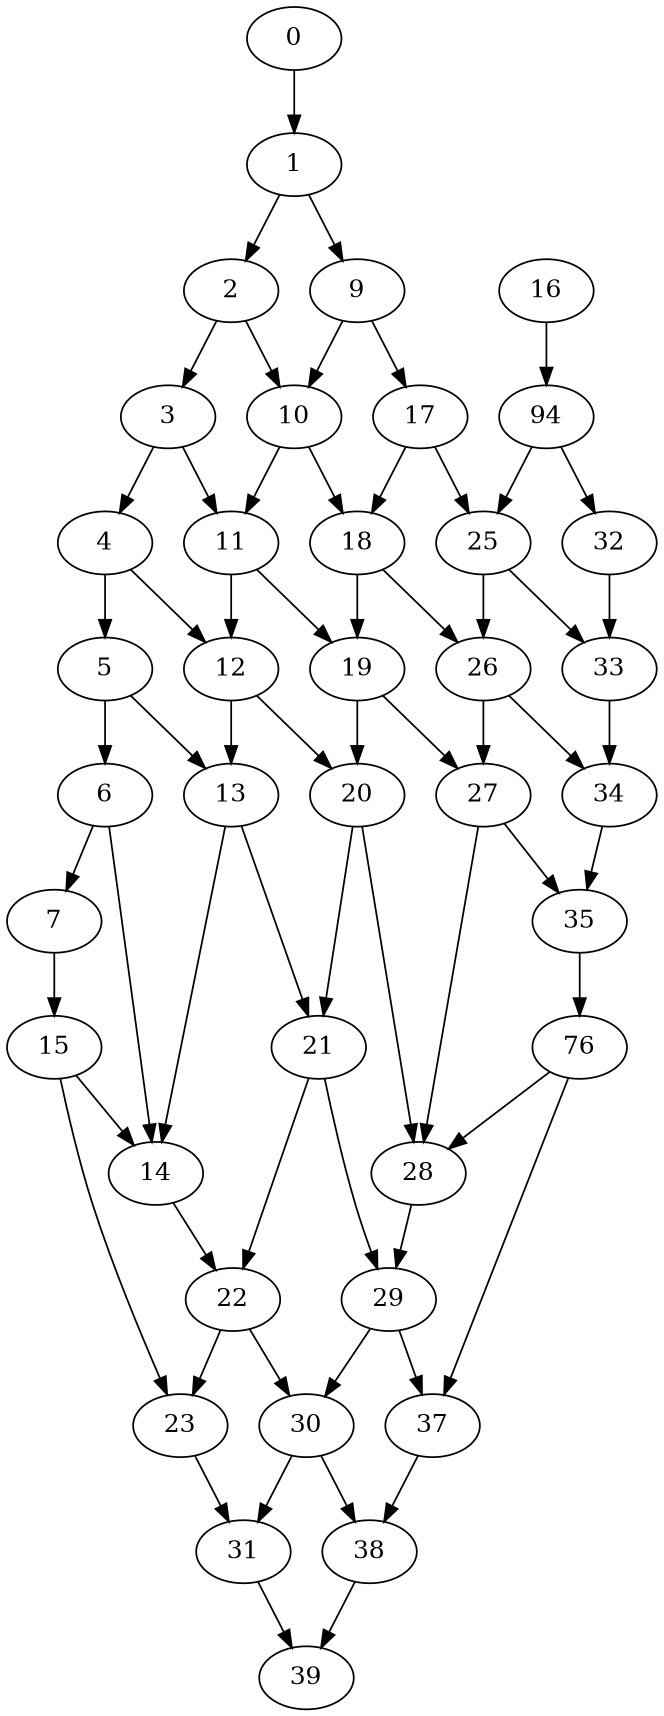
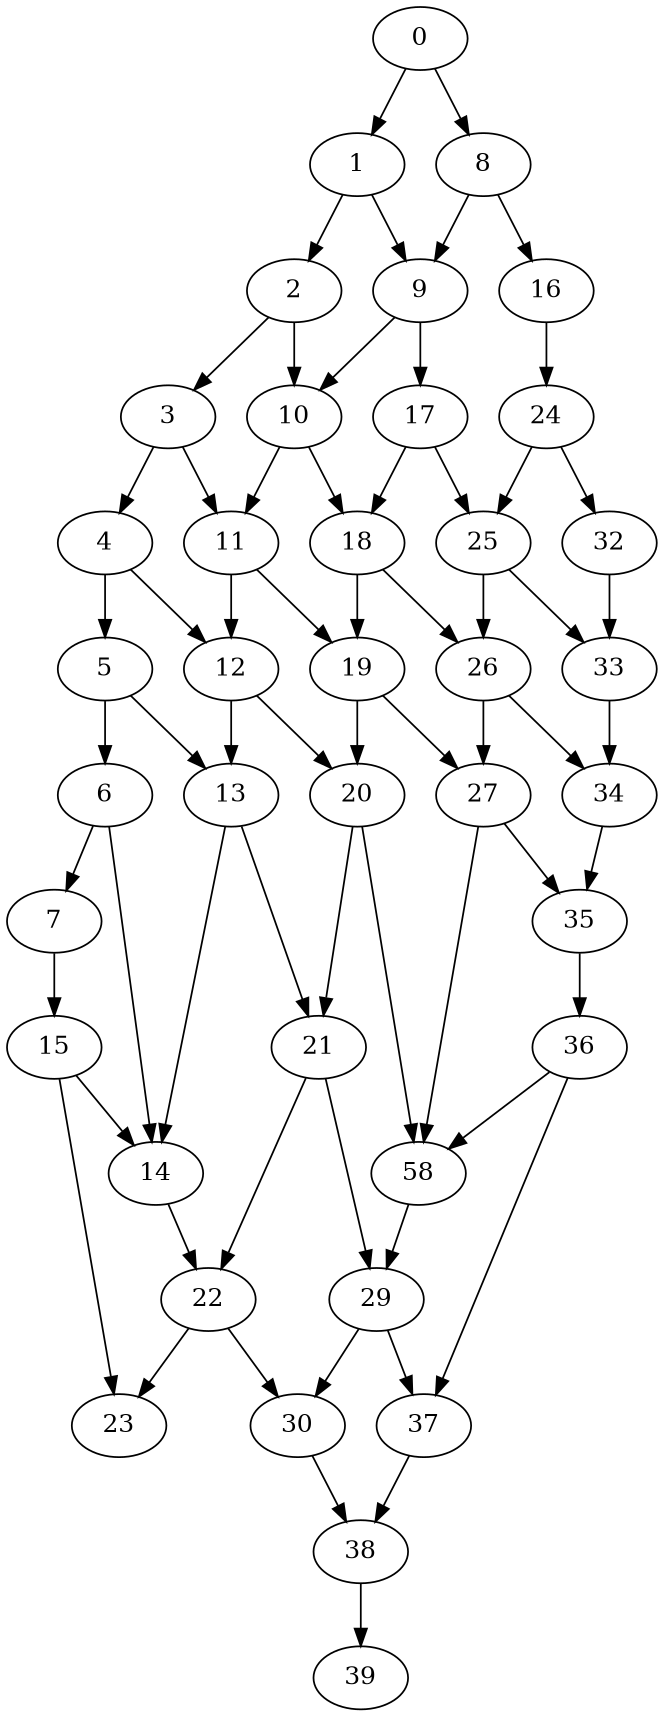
node "8": added
node "94": label "94" -> "24"
node "76": label "76" -> "36"
node "28": label "28" -> "58"
node "31": removed
